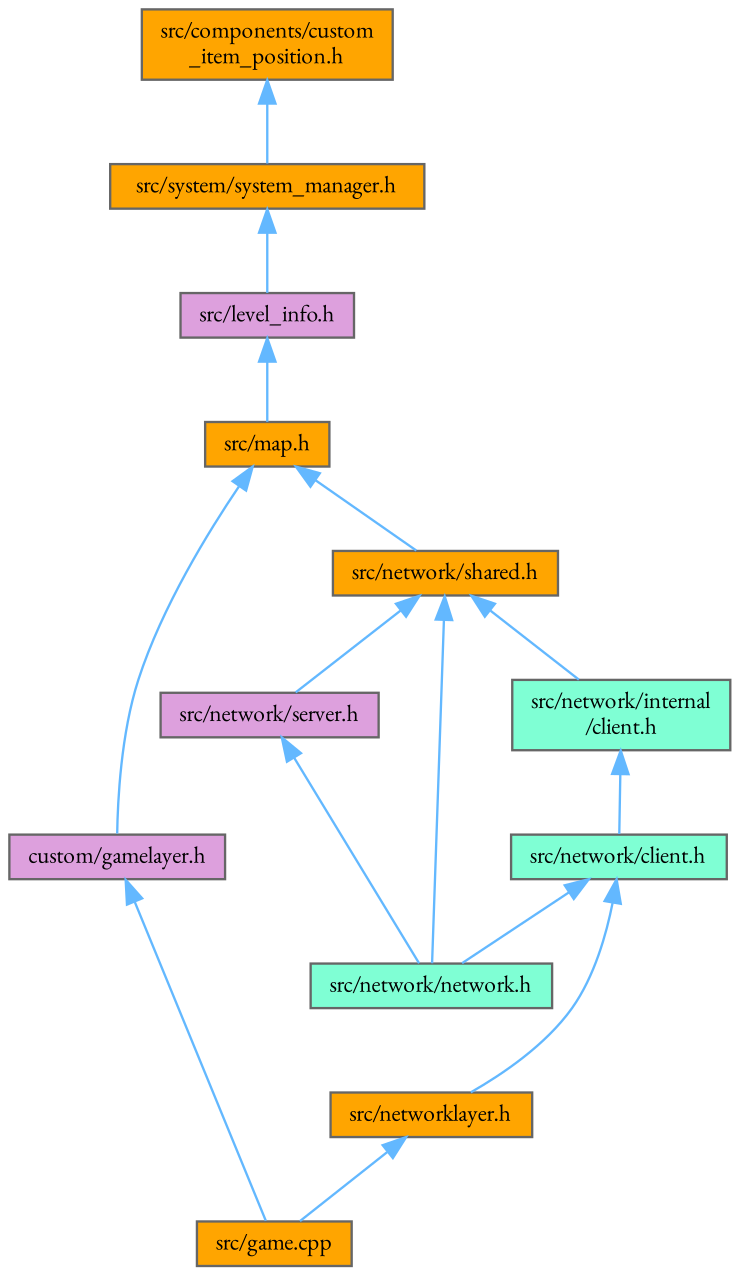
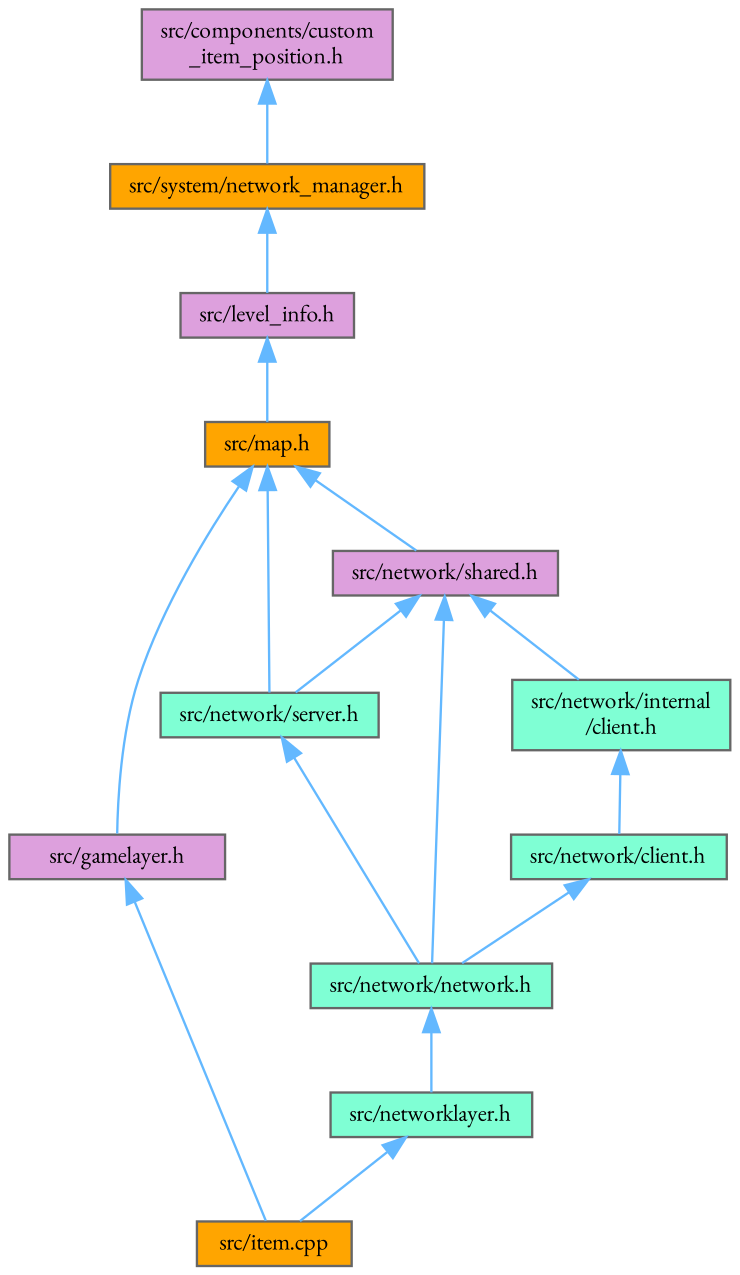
node "src/components/custom _item_position.h": fillcolor orange -> plum
node "src/system/system_manager.h": label "src/system/system_manager.h" -> "src/system/network_manager.h"
node "src/network/shared.h": fillcolor orange -> plum
edge "src/network/server.h" -> "src/map.h": added
node "src/network/server.h": fillcolor plum -> aquamarine
node "custom/gamelayer.h": label "custom/gamelayer.h" -> "src/gamelayer.h"
edge "src/networklayer.h" -> "src/network/client.h": now "src/networklayer.h" -> "src/network/network.h"
node "src/networklayer.h": fillcolor orange -> aquamarine
node "src/game.cpp": label "src/game.cpp" -> "src/item.cpp"
